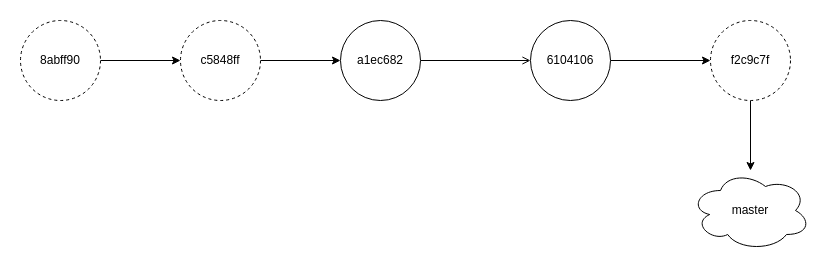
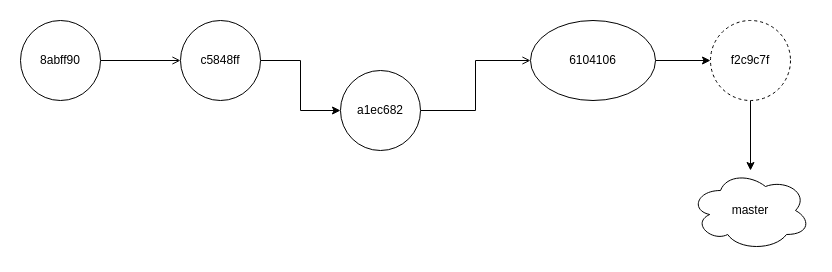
node "8abff90": style dashed -> solid
edge "8abff90" -> "c5848ff": arrowhead classic -> open
node "c5848ff": style dashed -> solid
node "a1ec682": moved (381, 61) -> (381, 111)
node "6104106": size 80x80 -> 125x80
